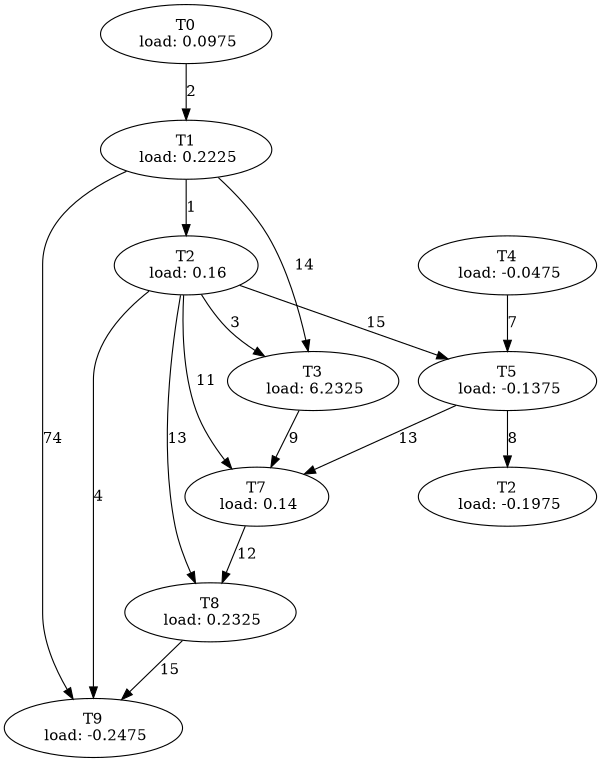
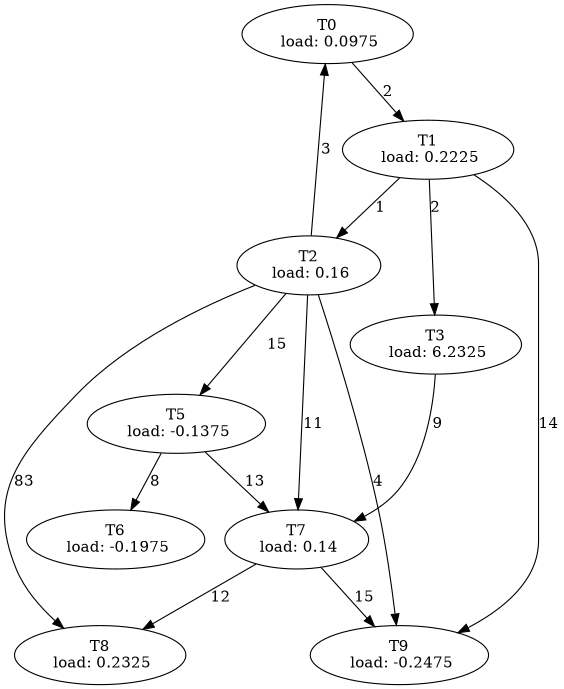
edge "T1 load: 0.2225" -> "T3 load: 6.2325": label "14" -> "2"
node "T4 load: -0.0475": removed
edge "T2 load: 0.16" -> "T3 load: 6.2325": now "T2 load: 0.16" -> "T0 load: 0.0975"
edge "T1 load: 0.2225" -> "T9 load: -0.2475": label "74" -> "14"
edge "T2 load: 0.16" -> "T8 load: 0.2325": label "13" -> "83"
node "T2 load: -0.1975": label "T2 load: -0.1975" -> "T6 load: -0.1975"
edge "T8 load: 0.2325" -> "T9 load: -0.2475": now "T7 load: 0.14" -> "T9 load: -0.2475"
